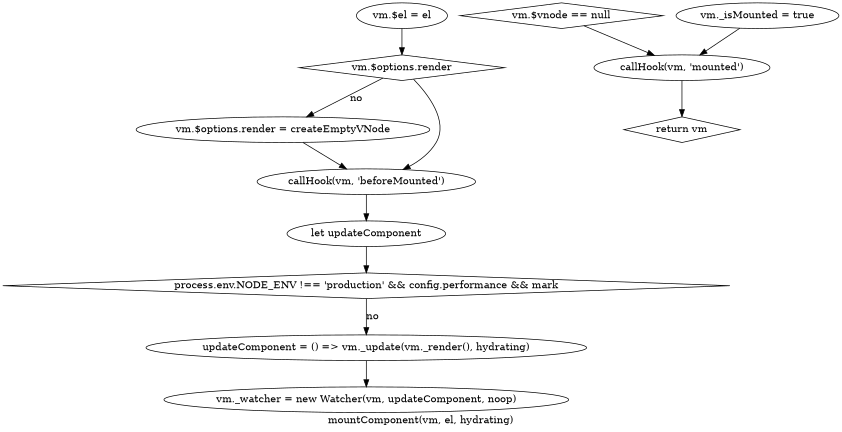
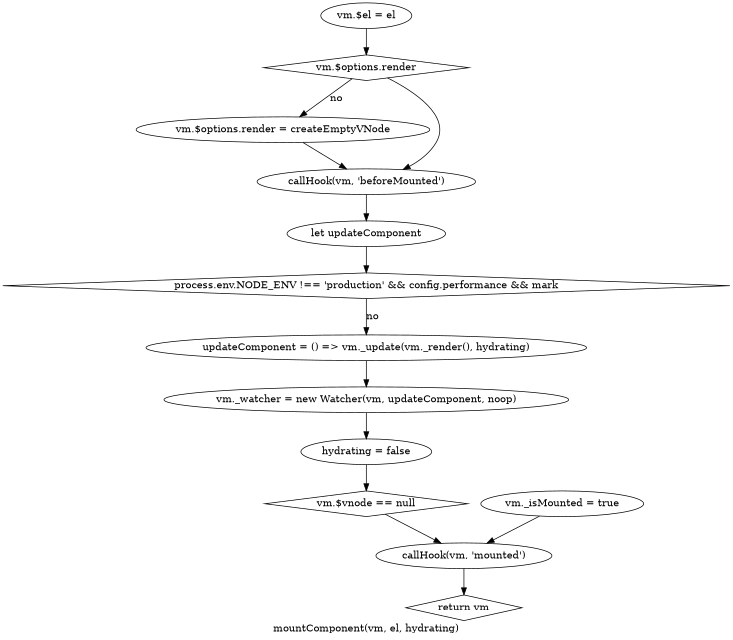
node "hydrating = false": added
